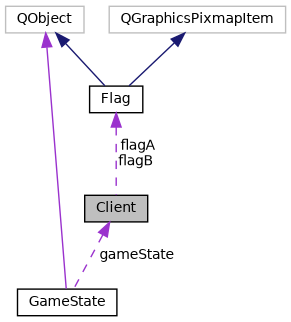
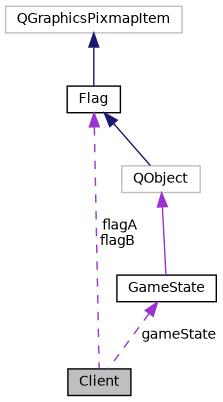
edge "Flag" -> "QObject": reversed
edge "GameState" -> "Client": reversed
